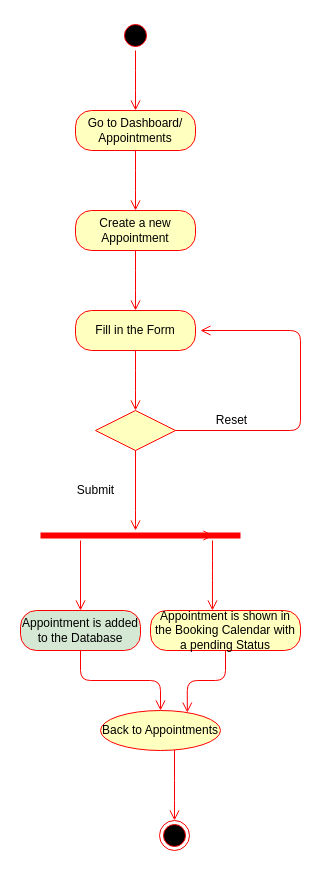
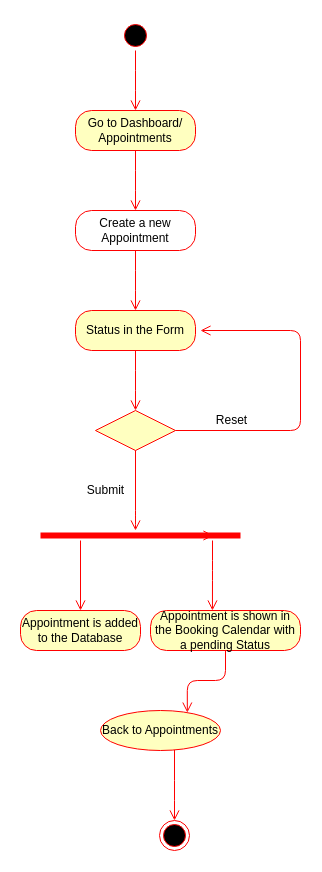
node "Create a new Appointment": fillcolor #ffffc0 -> #ffffff
node "Fill in the Form": label "Fill in the Form" -> "Status in the Form"
node "Submit": moved (96, 491) -> (106, 491)
node "Appointment is added to the Database": fillcolor #d5e8d4 -> #ffffc0
edge "Appointment is added to the Database" -> "Back to Appointments": removed
